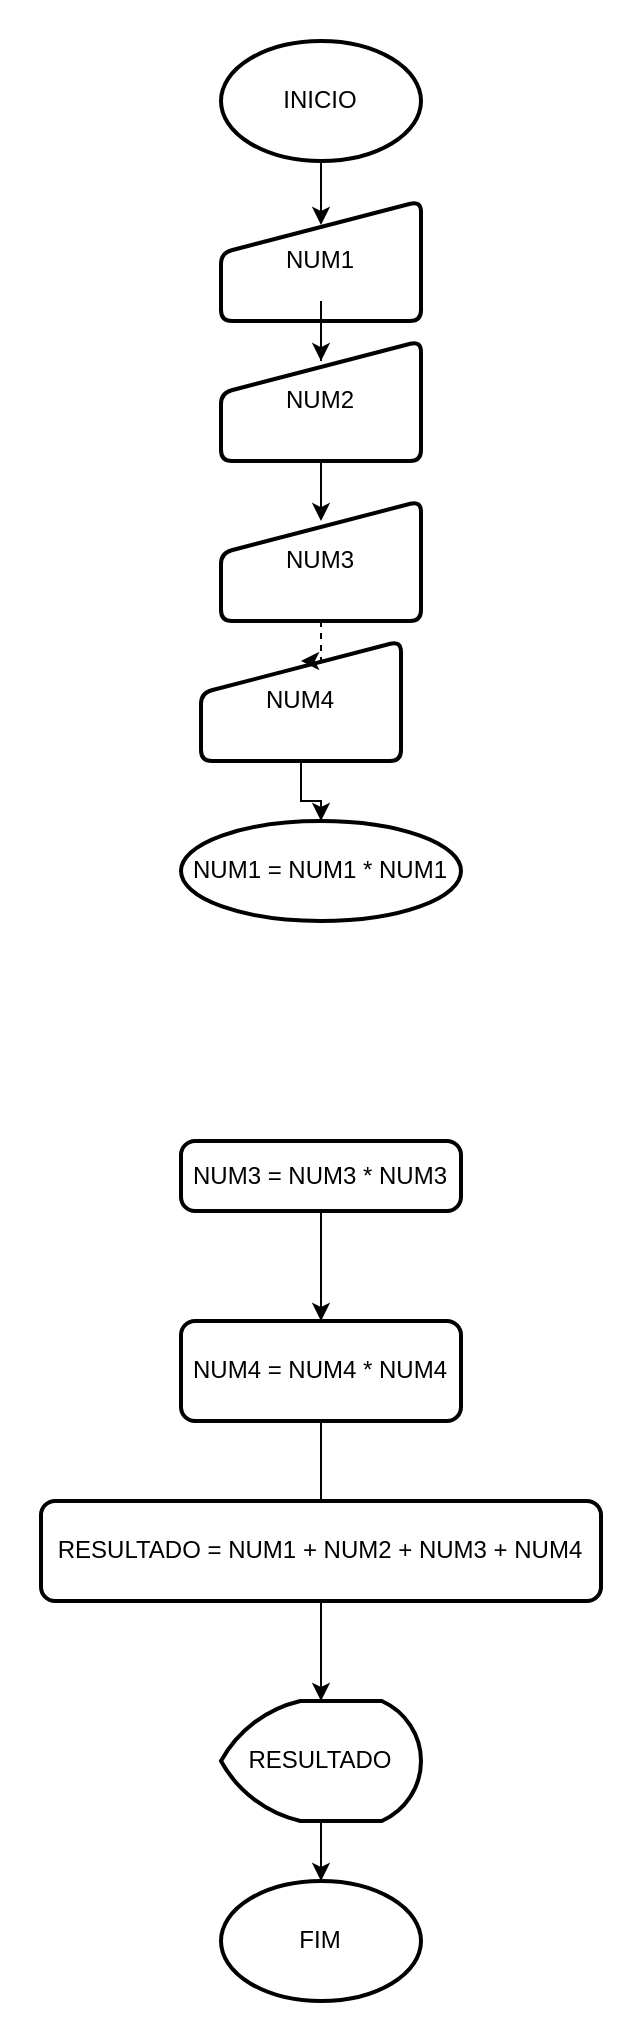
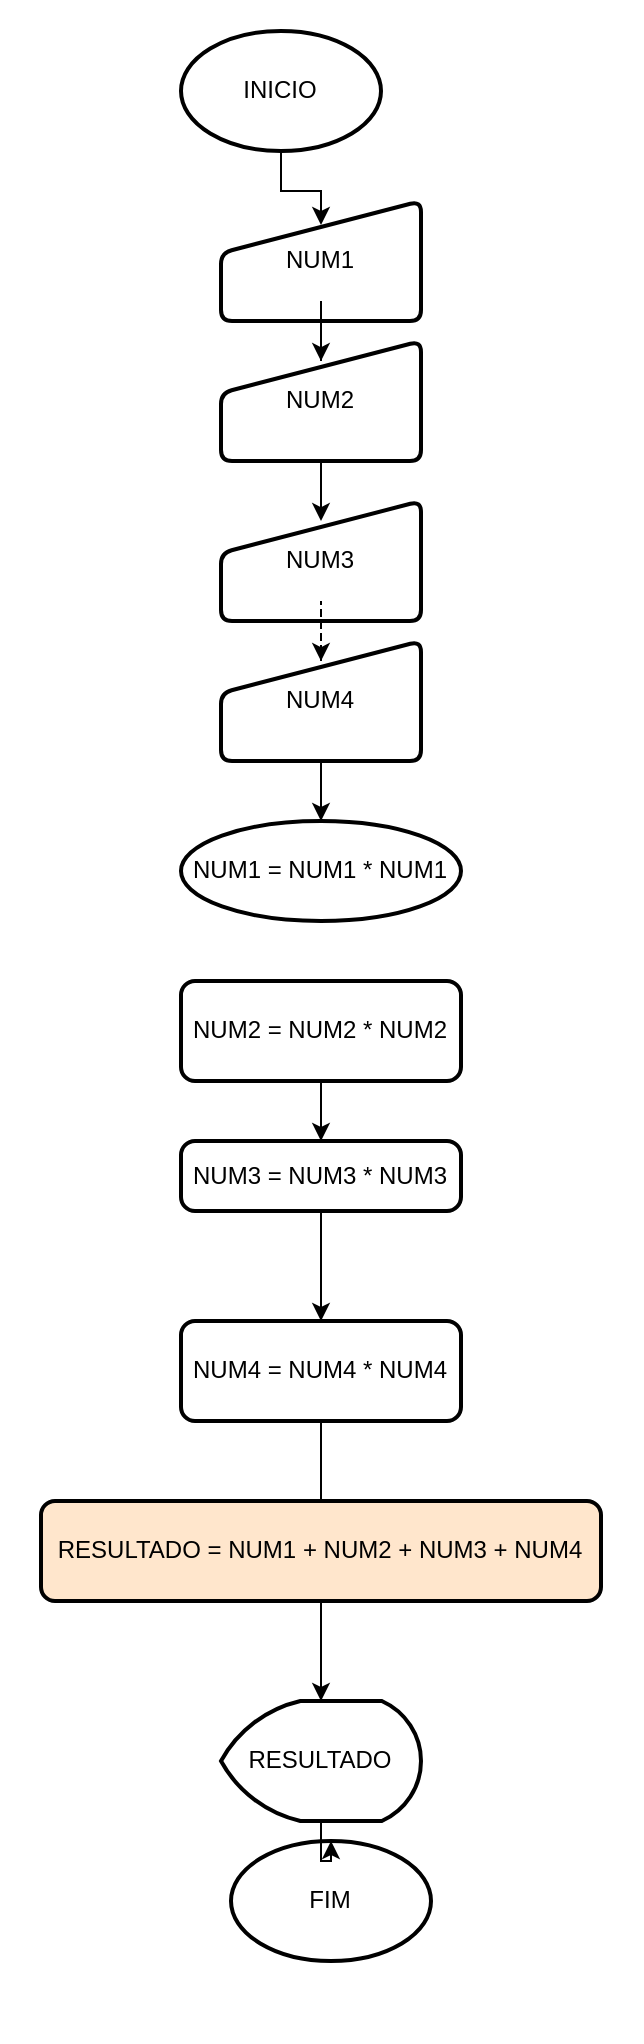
node "INICIO": moved (321, 101) -> (281, 91)
node "NUM4": moved (301, 701) -> (321, 701)
node "NUM2 = NUM2 * NUM2": added
edge "NUM2 = NUM2 * NUM2" -> "NUM3 = NUM3 * NUM3": added
node "RESULTADO = NUM1 + NUM2 + NUM3 + NUM4": fillcolor #ffffff -> #ffe6cc
node "FIM": moved (321, 1941) -> (331, 1901)
